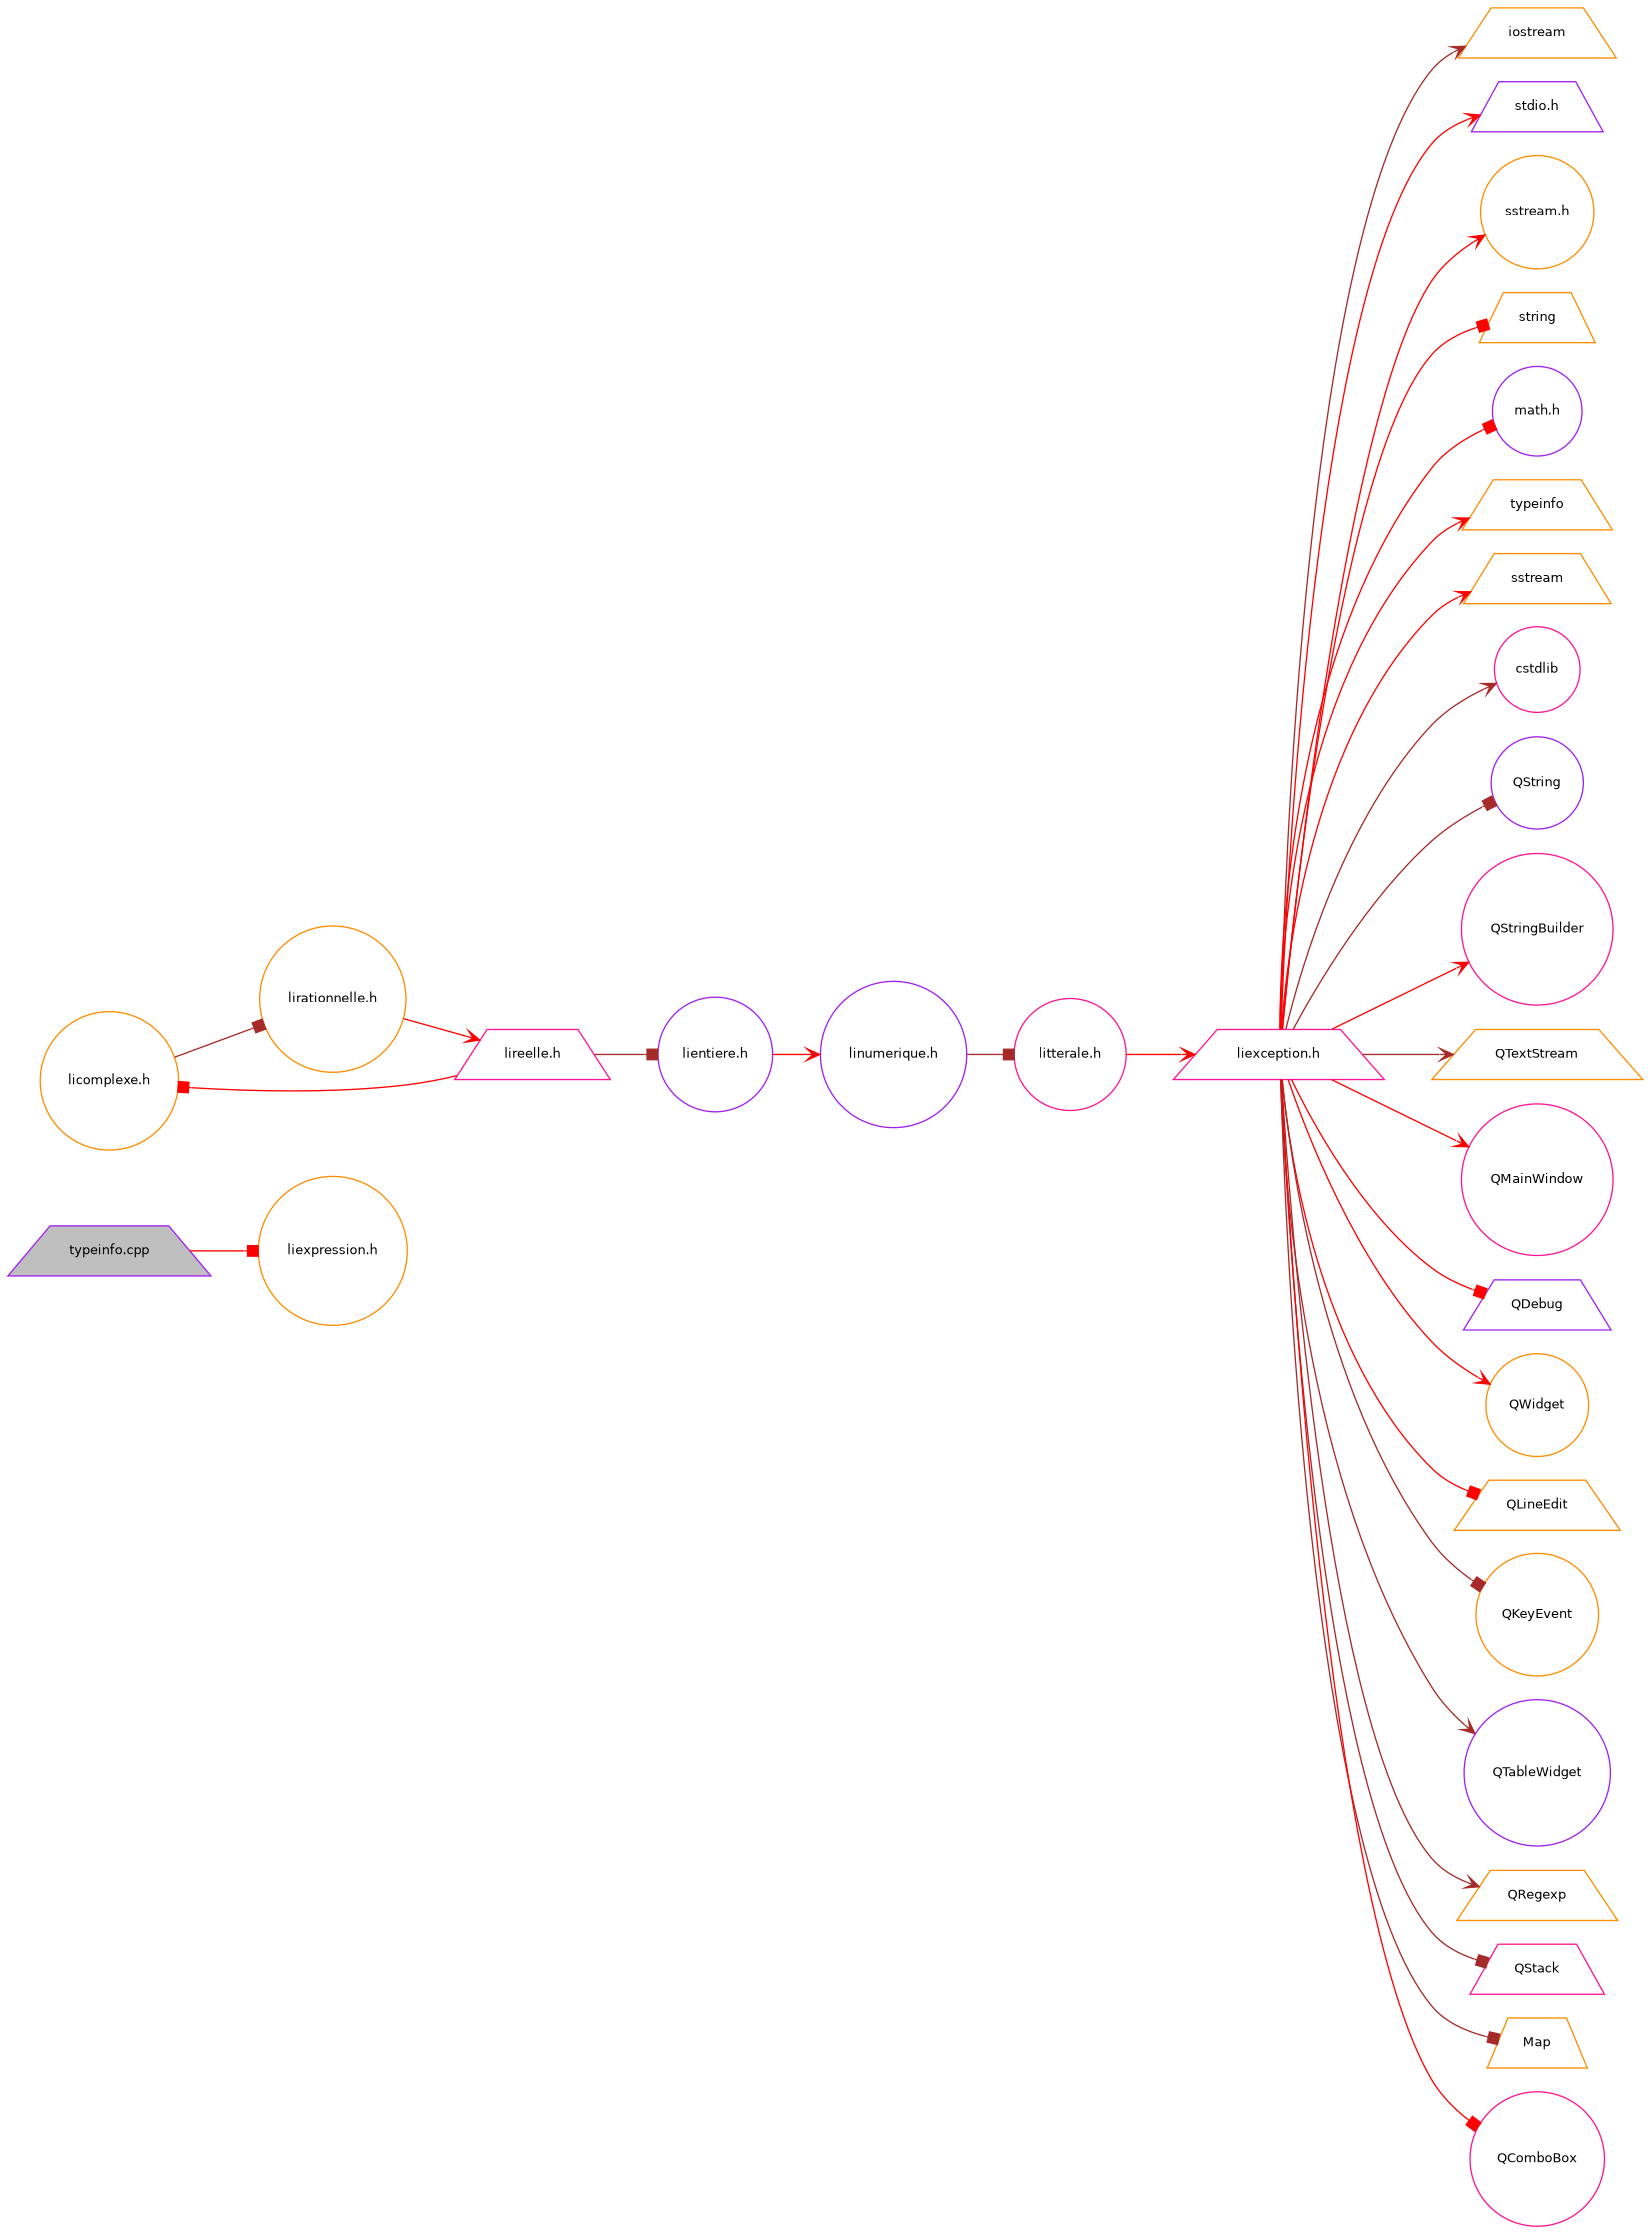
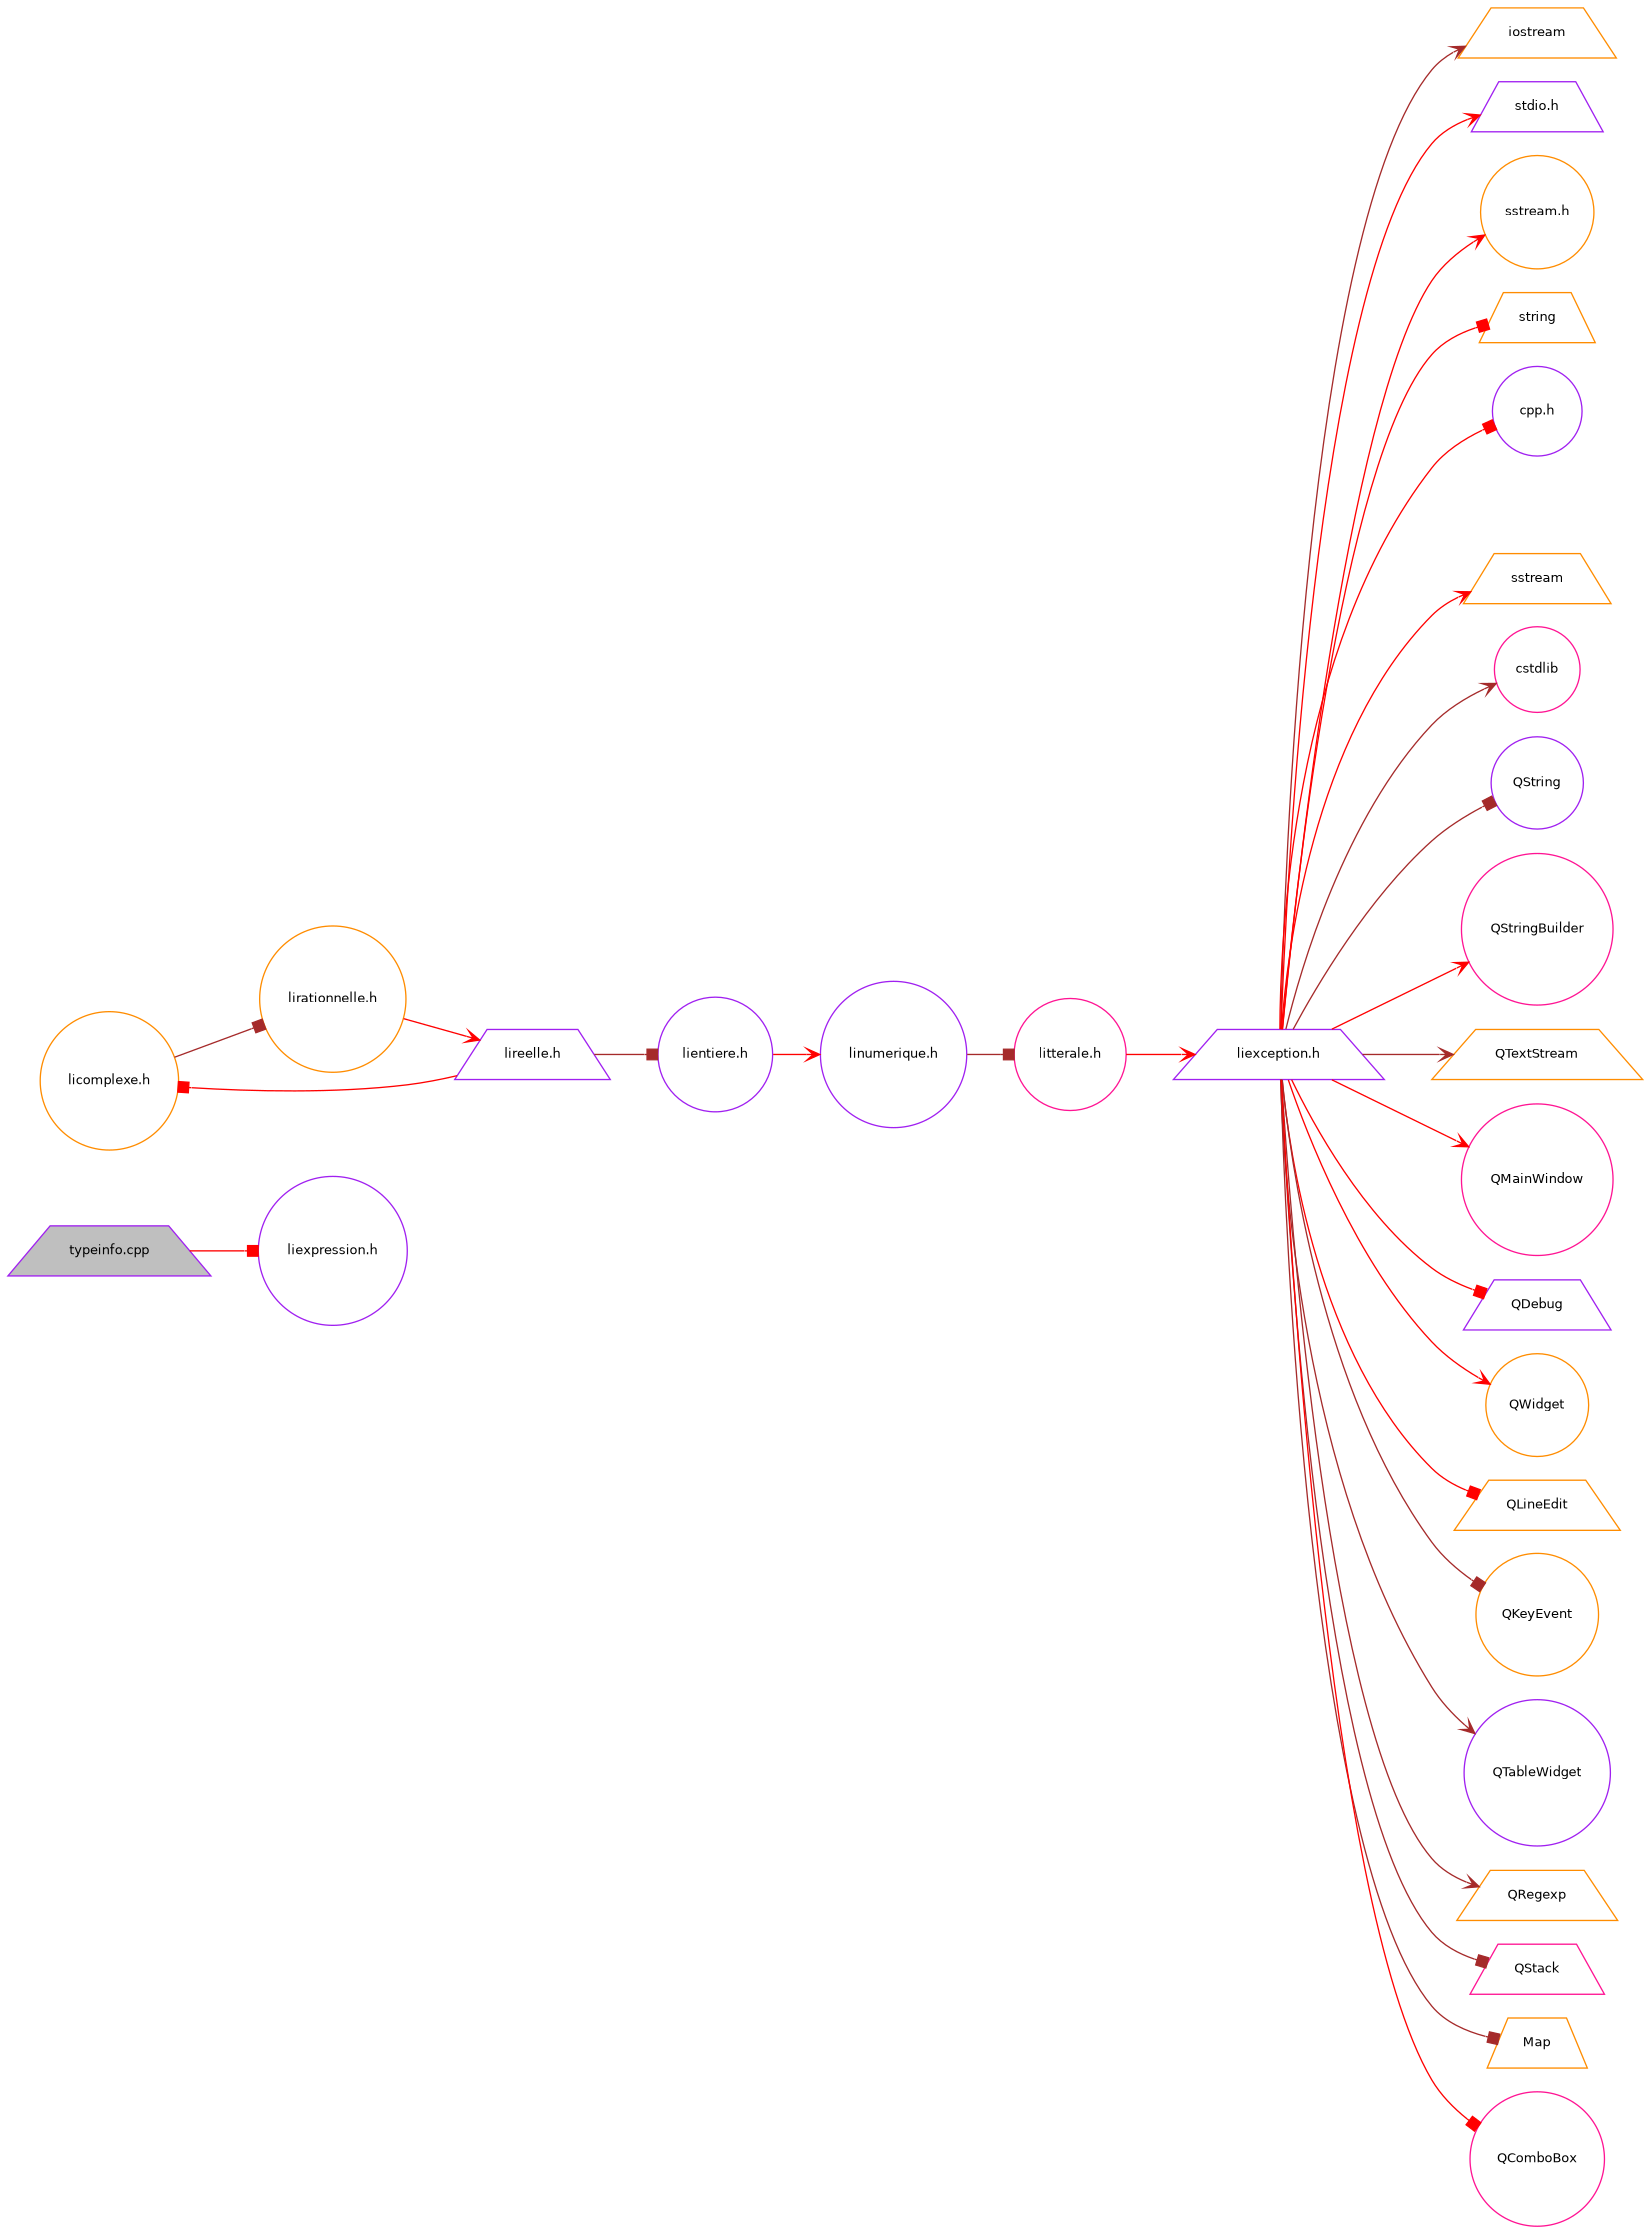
node "math.h": label "math.h" -> "cpp.h"
node "typeinfo": removed
node "lireelle.h": color deeppink -> purple
node "liexception.h": color deeppink -> purple
node "liexpression.h": color darkorange -> purple
